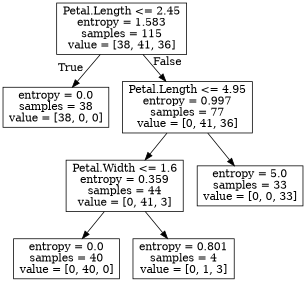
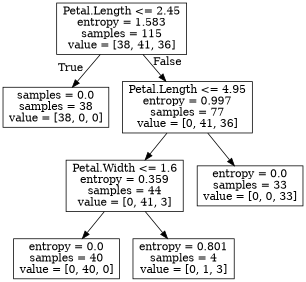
node "entropy = 0.0 samples = 38 value = [38, 0, 0]": label "entropy = 0.0 samples = 38 value = [38, 0, 0]" -> "samples = 0.0 samples = 38 value = [38, 0, 0]"
node "entropy = 5.0 samples = 33 value = [0, 0, 33]": label "entropy = 5.0 samples = 33 value = [0, 0, 33]" -> "entropy = 0.0 samples = 33 value = [0, 0, 33]"
